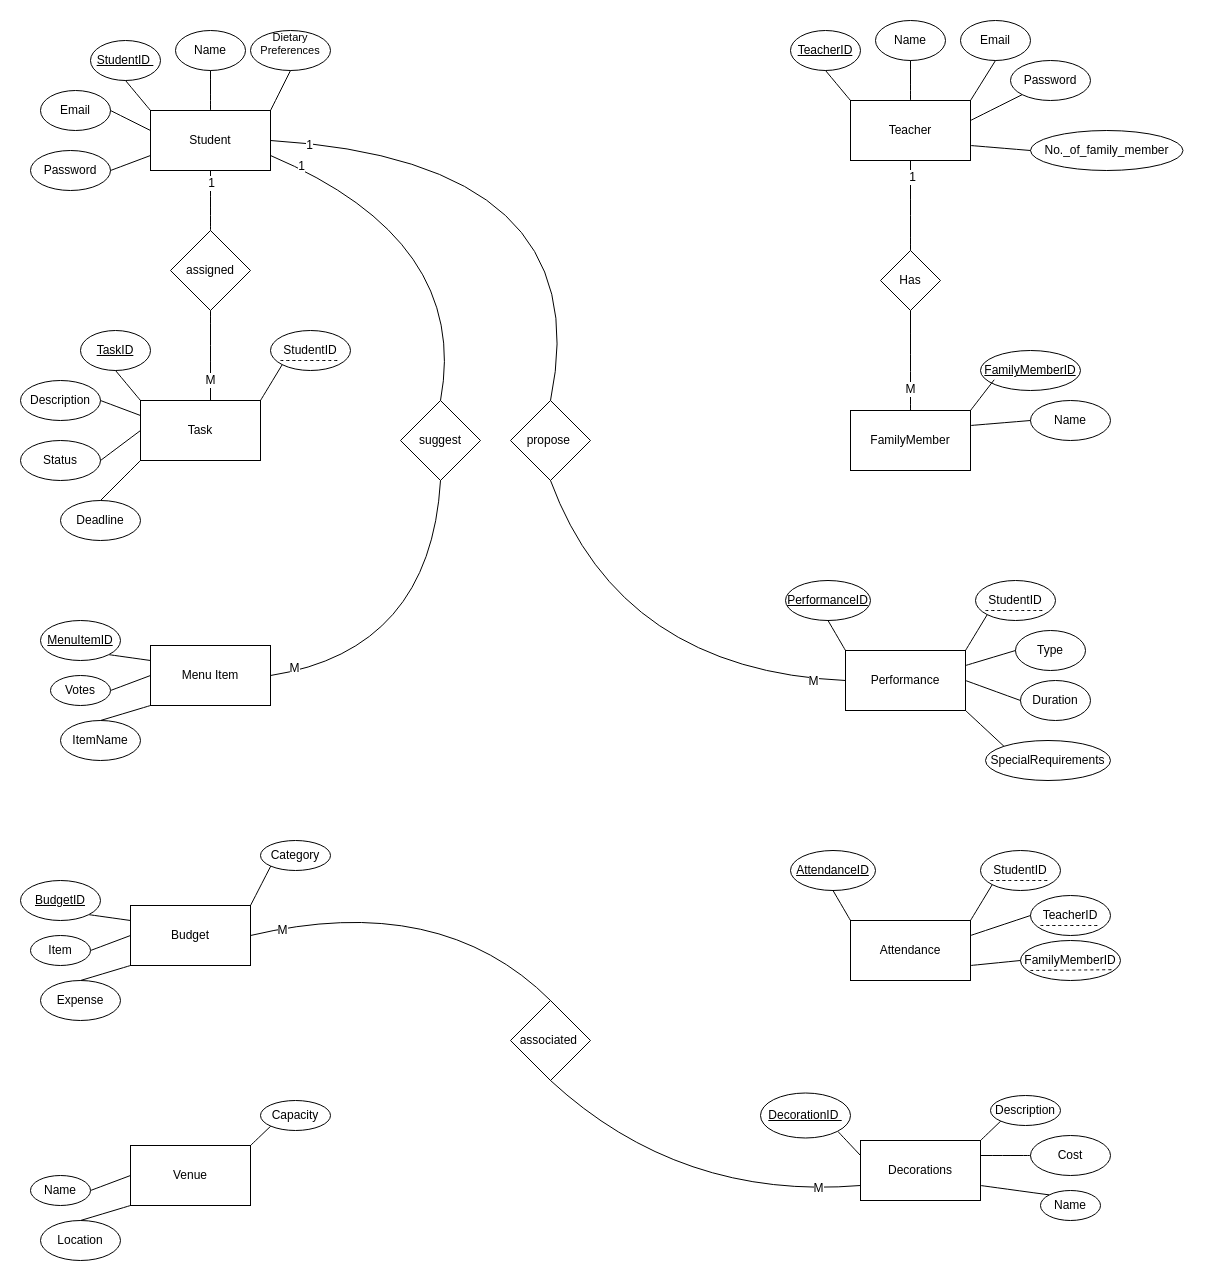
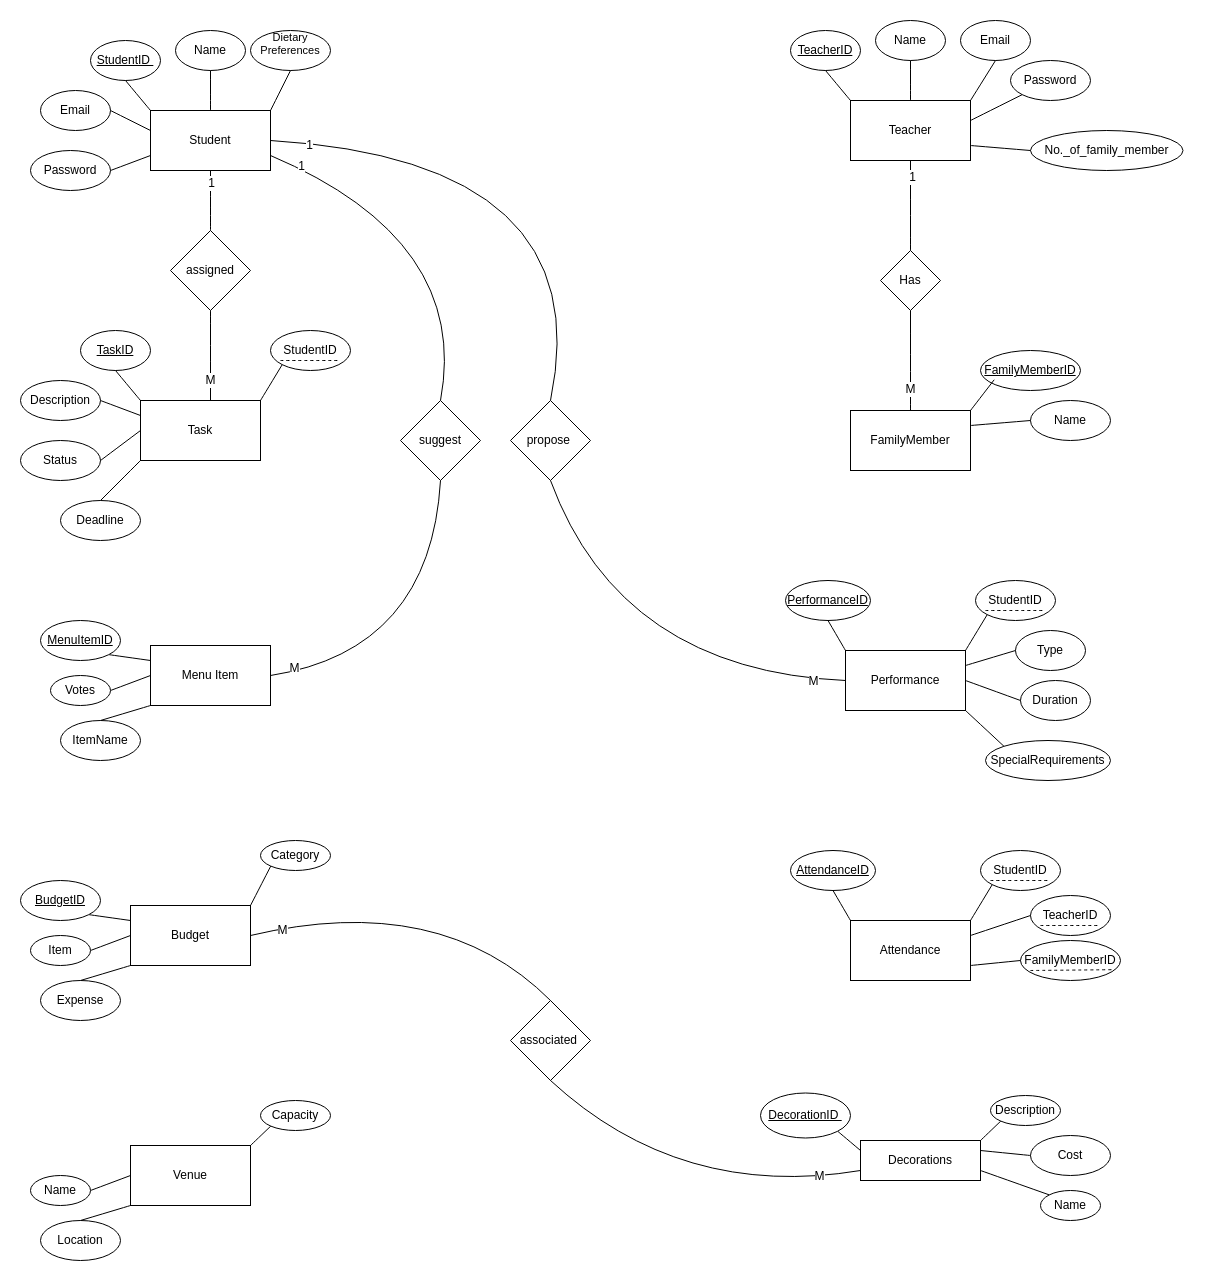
node "Decorations": size 120x60 -> 120x40
